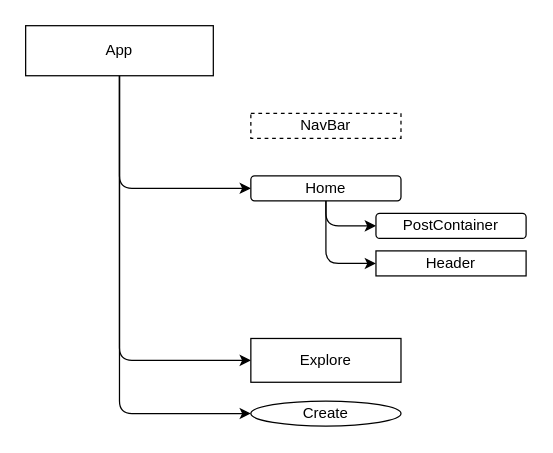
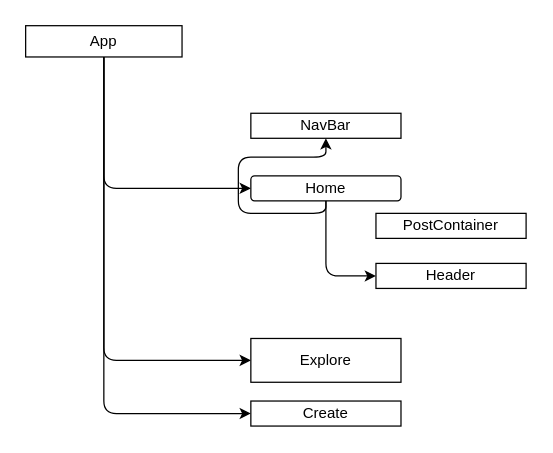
node "App": size 188x50 -> 156x31
node "NavBar": style dashed -> solid
edge "Home" -> "PostContainer": now "Home" -> "NavBar"
node "PostContainer": shape rounded rectangle -> rectangle
node "Header": moved (451, 263) -> (451, 276)
node "Create": shape ellipse -> rectangle
